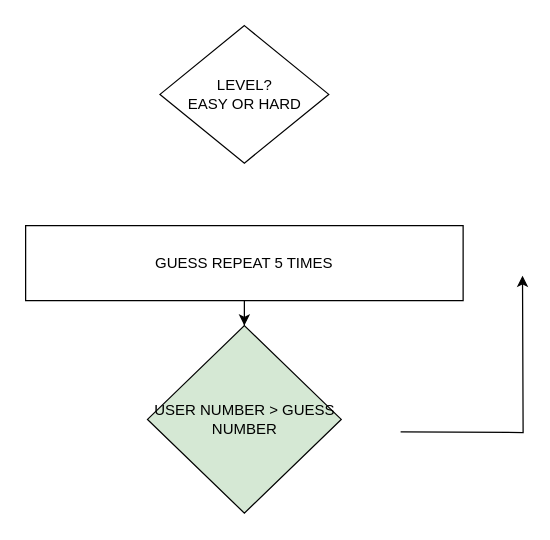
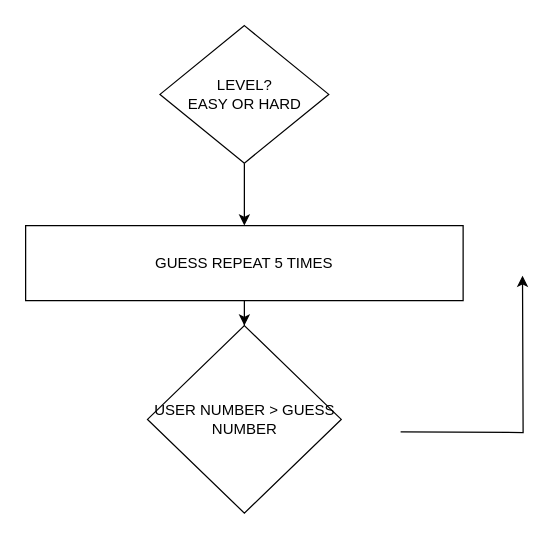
edge "LEVEL? EASY OR HARD" -> "GUESS REPEAT 5 TIMES": added
node "USER NUMBER > GUESS NUMBER": fillcolor #d5e8d4 -> #ffffff
